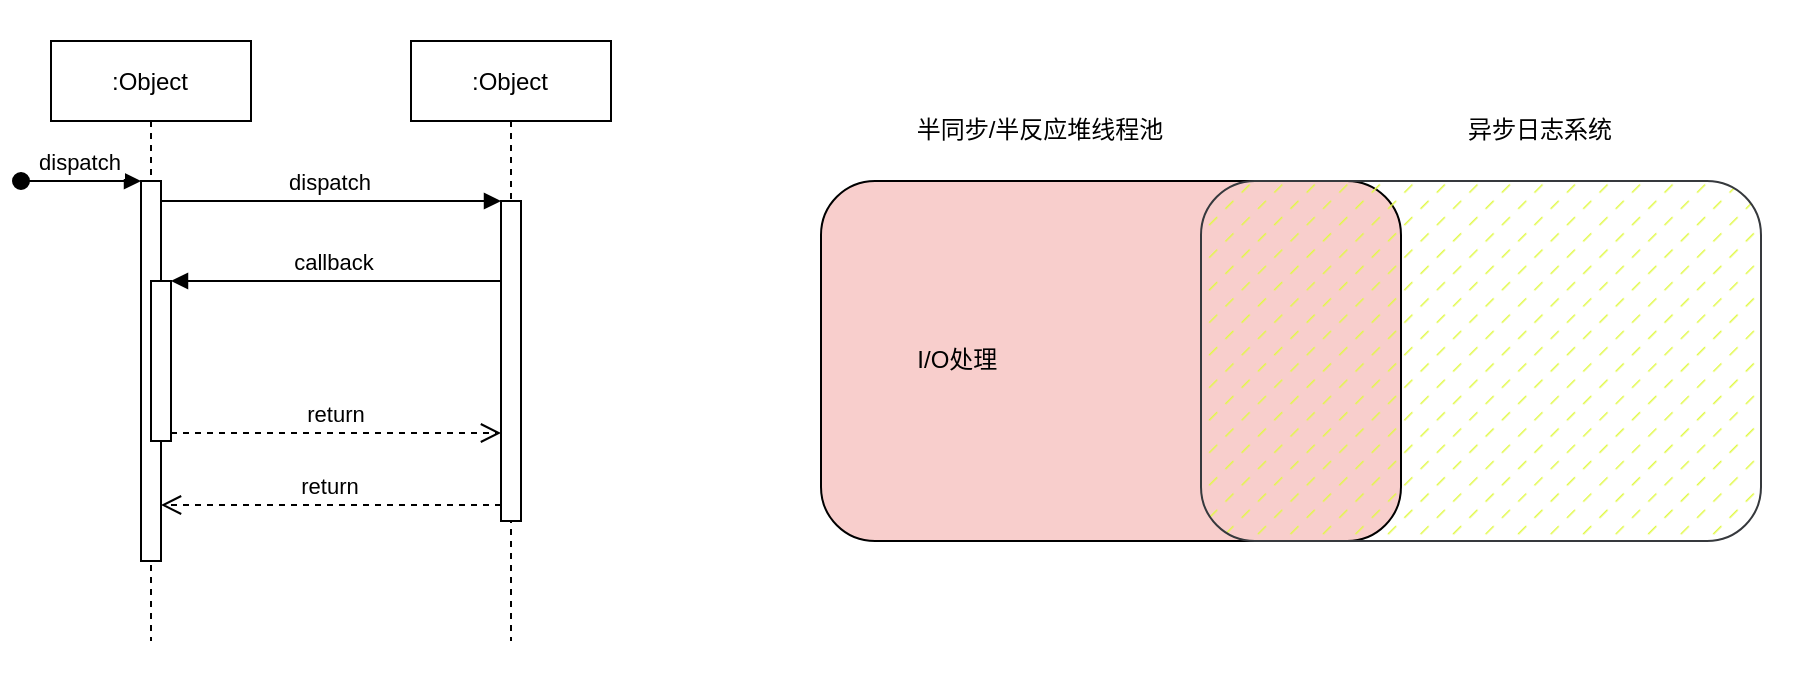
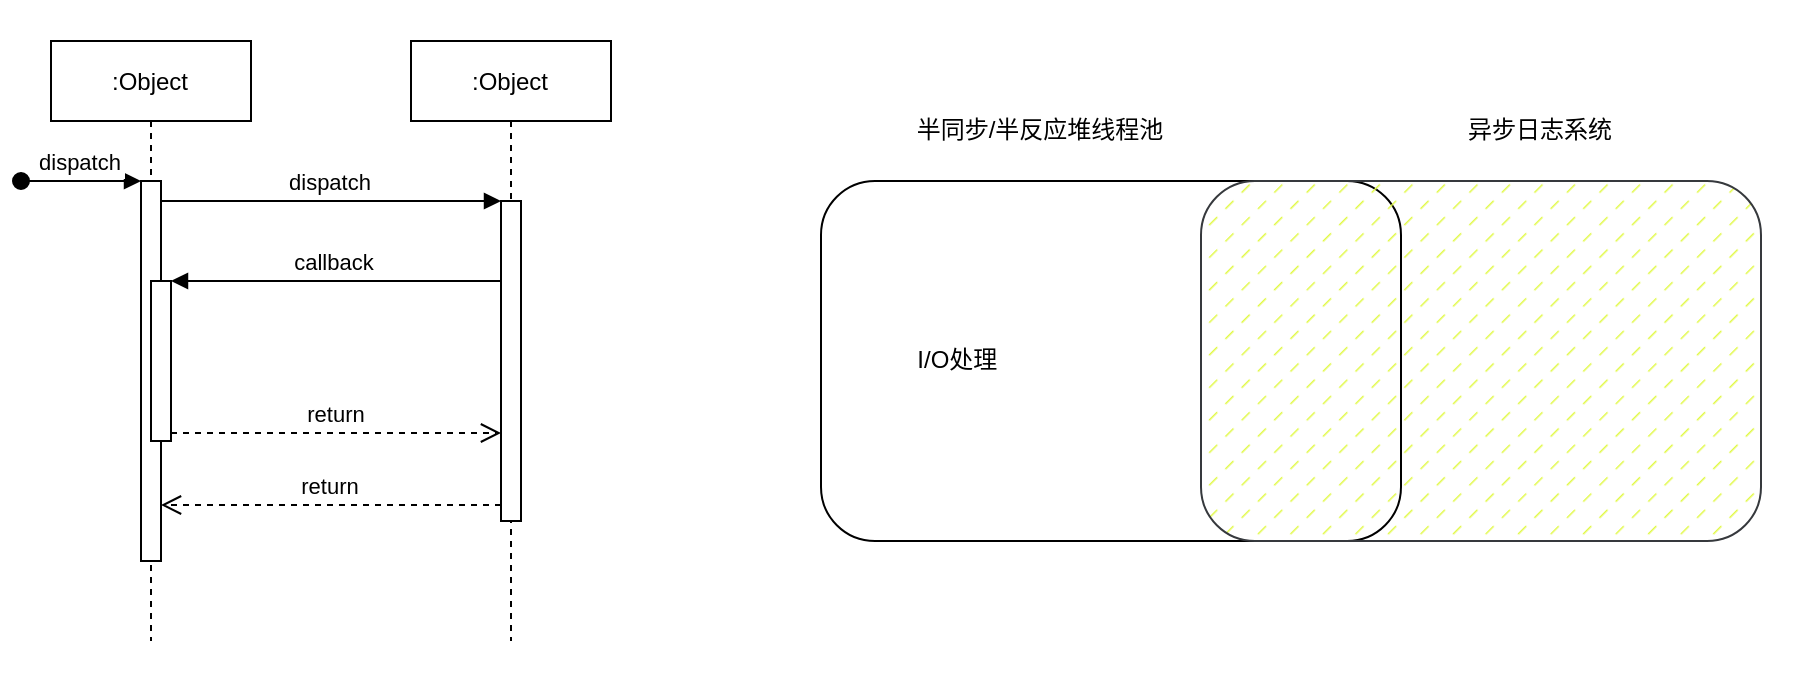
node "I/O处理": fillcolor #f8cecc -> #ffffff
